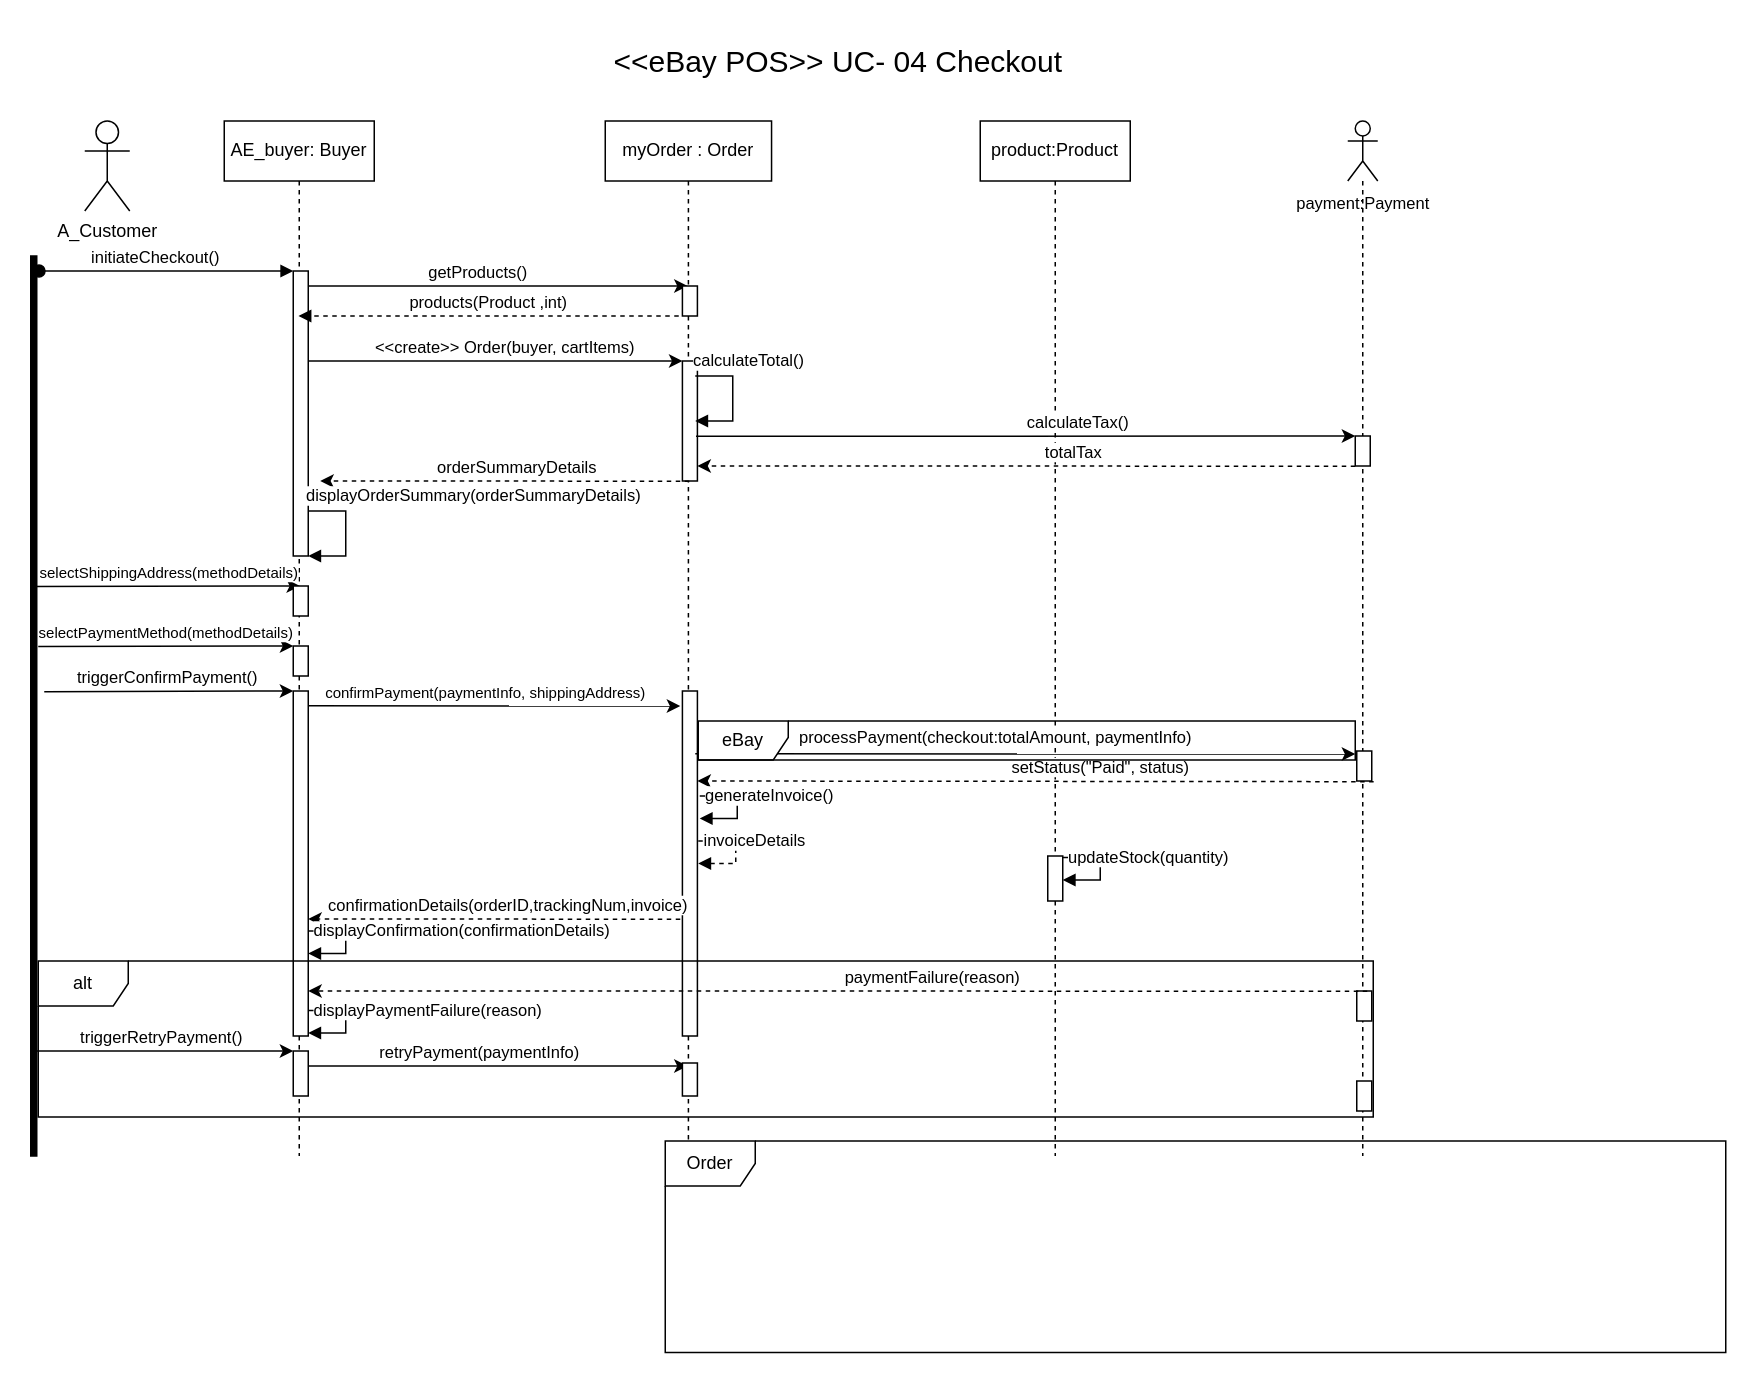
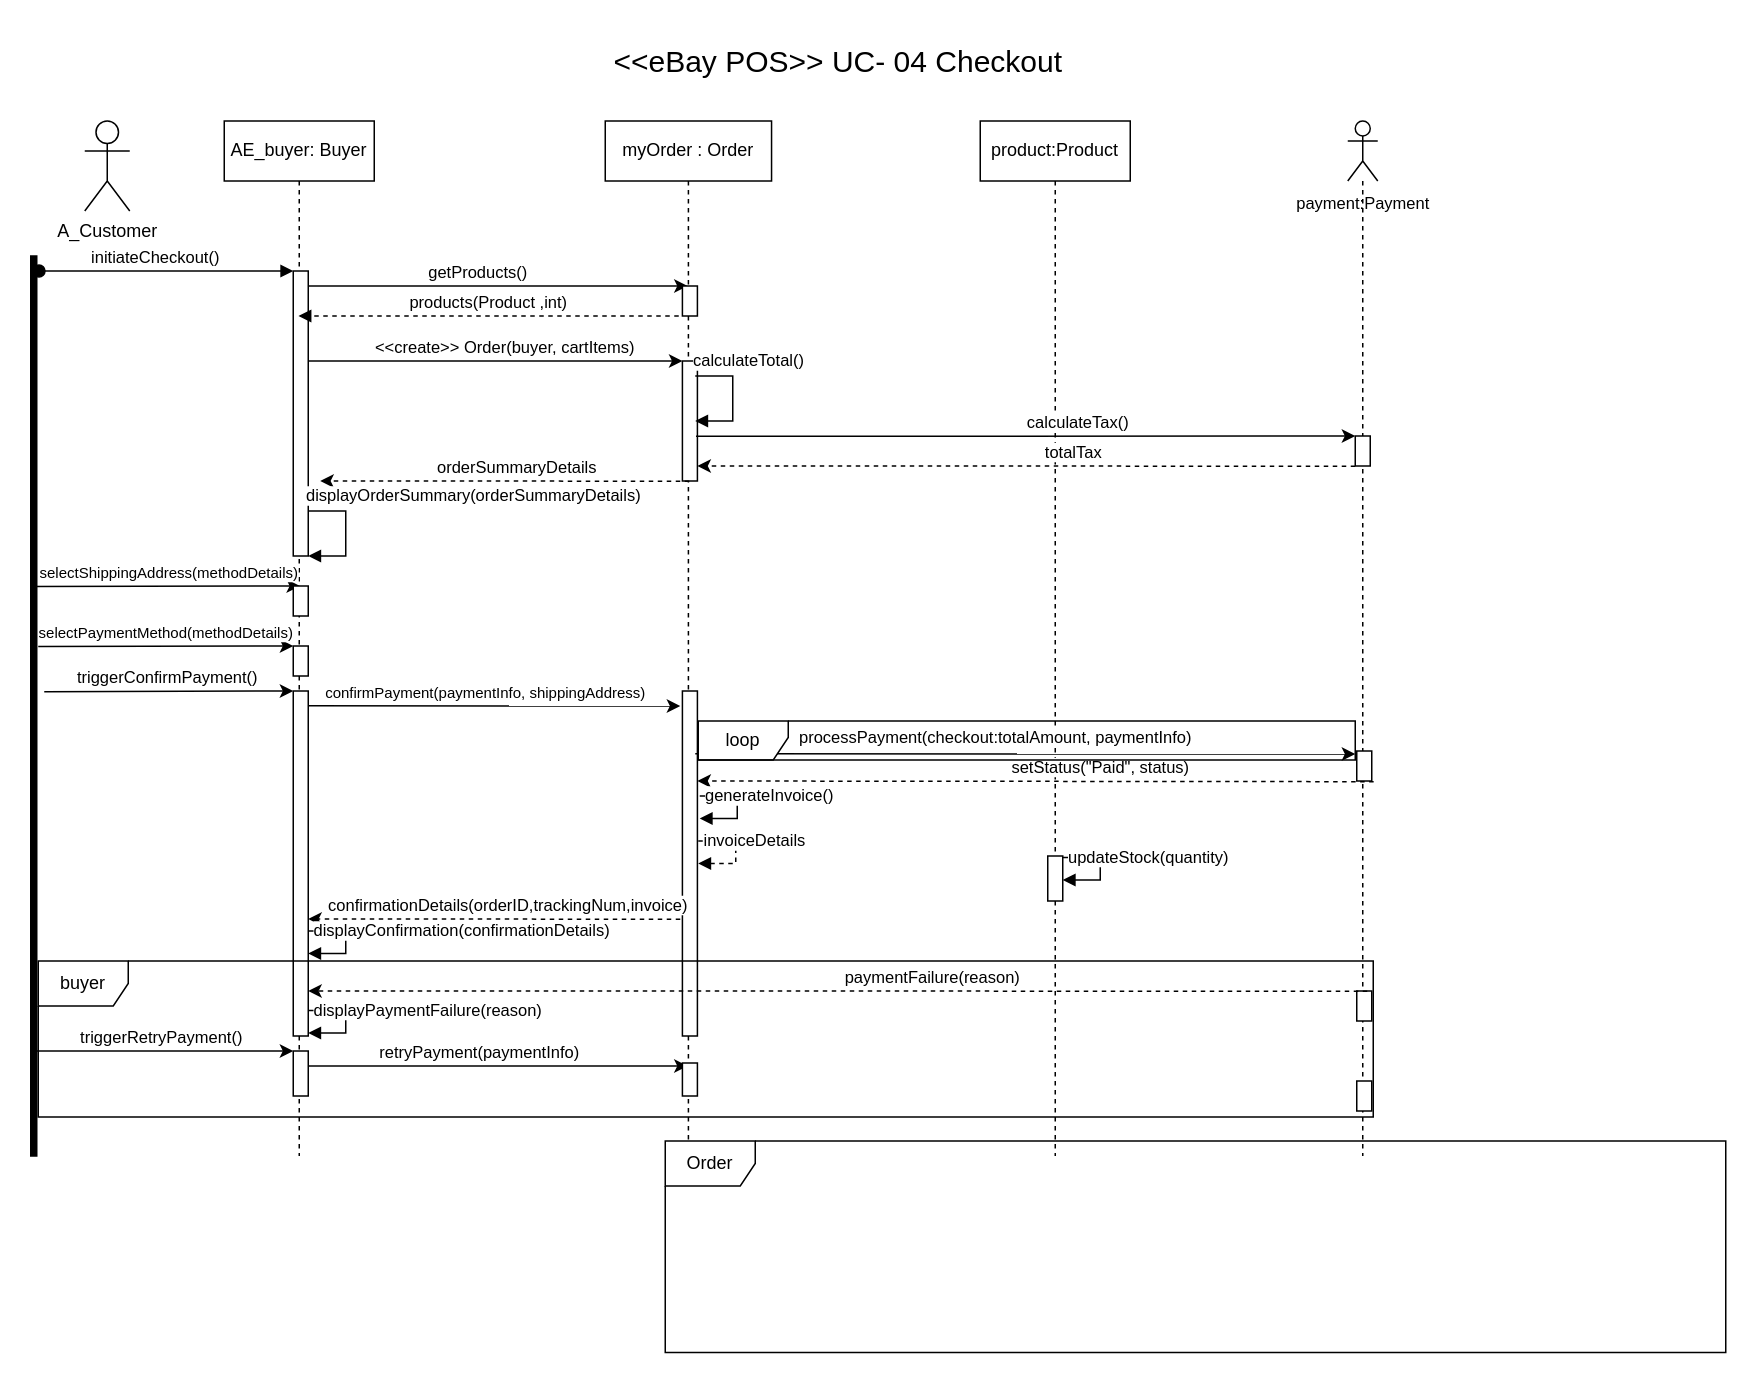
node "eBay": label "eBay" -> "loop"
node "alt": label "alt" -> "buyer"
